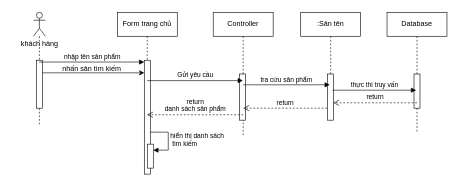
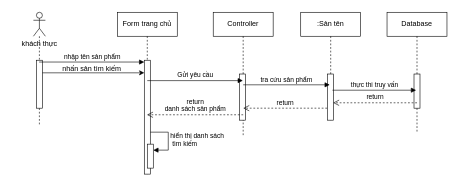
node "khách hàng": label "khách hàng" -> "khách thực"
